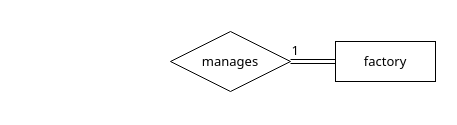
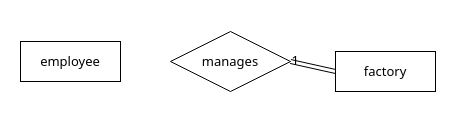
node "employee": added
node "factory": moved (386, 62) -> (386, 72)
